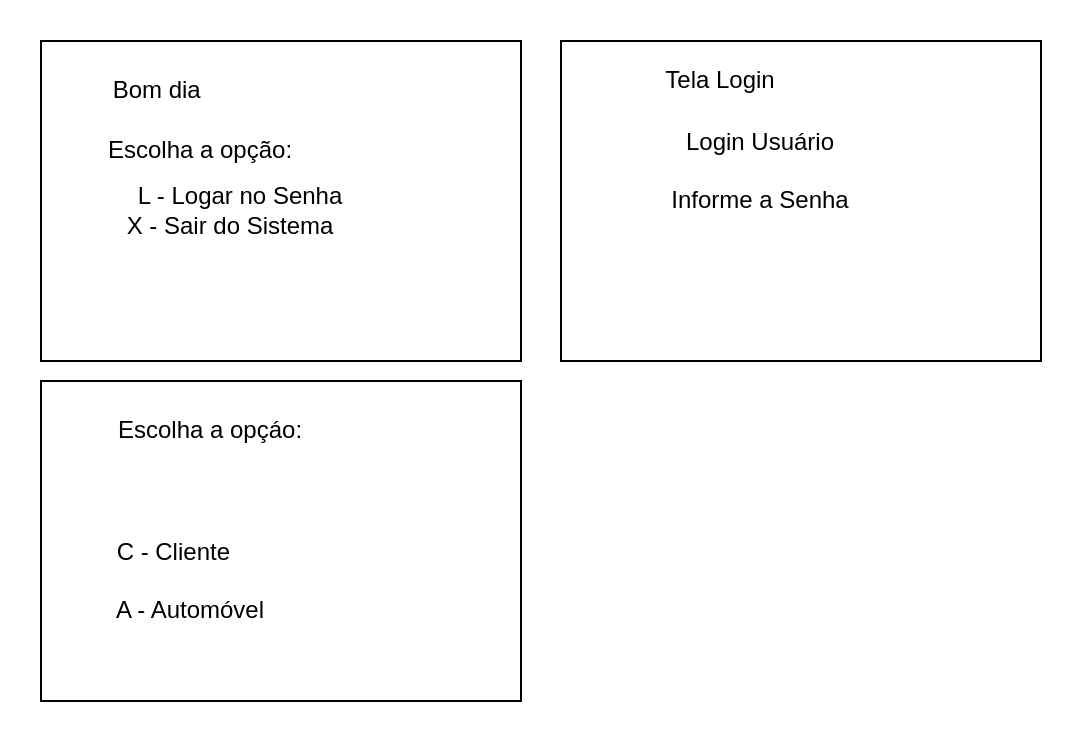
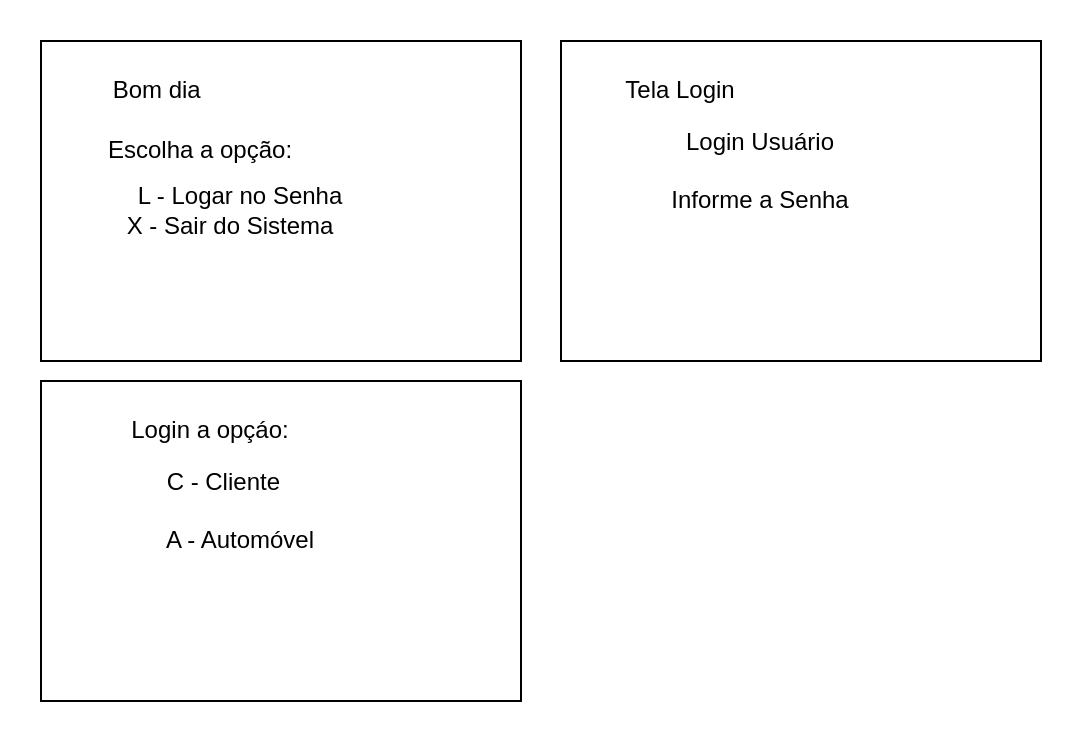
node "Tela Login": moved (721, 81) -> (681, 91)
node "Escolha a opçáo:": label "Escolha a opçáo:" -> "Login a opçáo:"
node "C - Cliente A - Automóvel": moved (191, 581) -> (241, 511)
